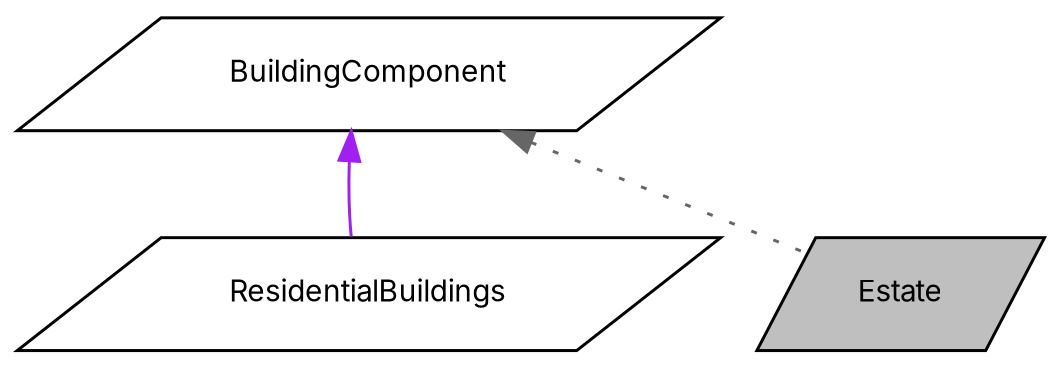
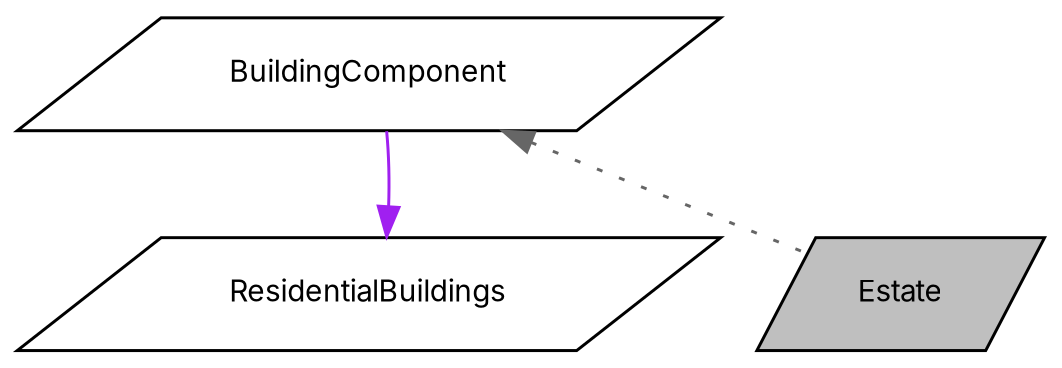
edge "ResidentialBuildings" -> "BuildingComponent": reversed
